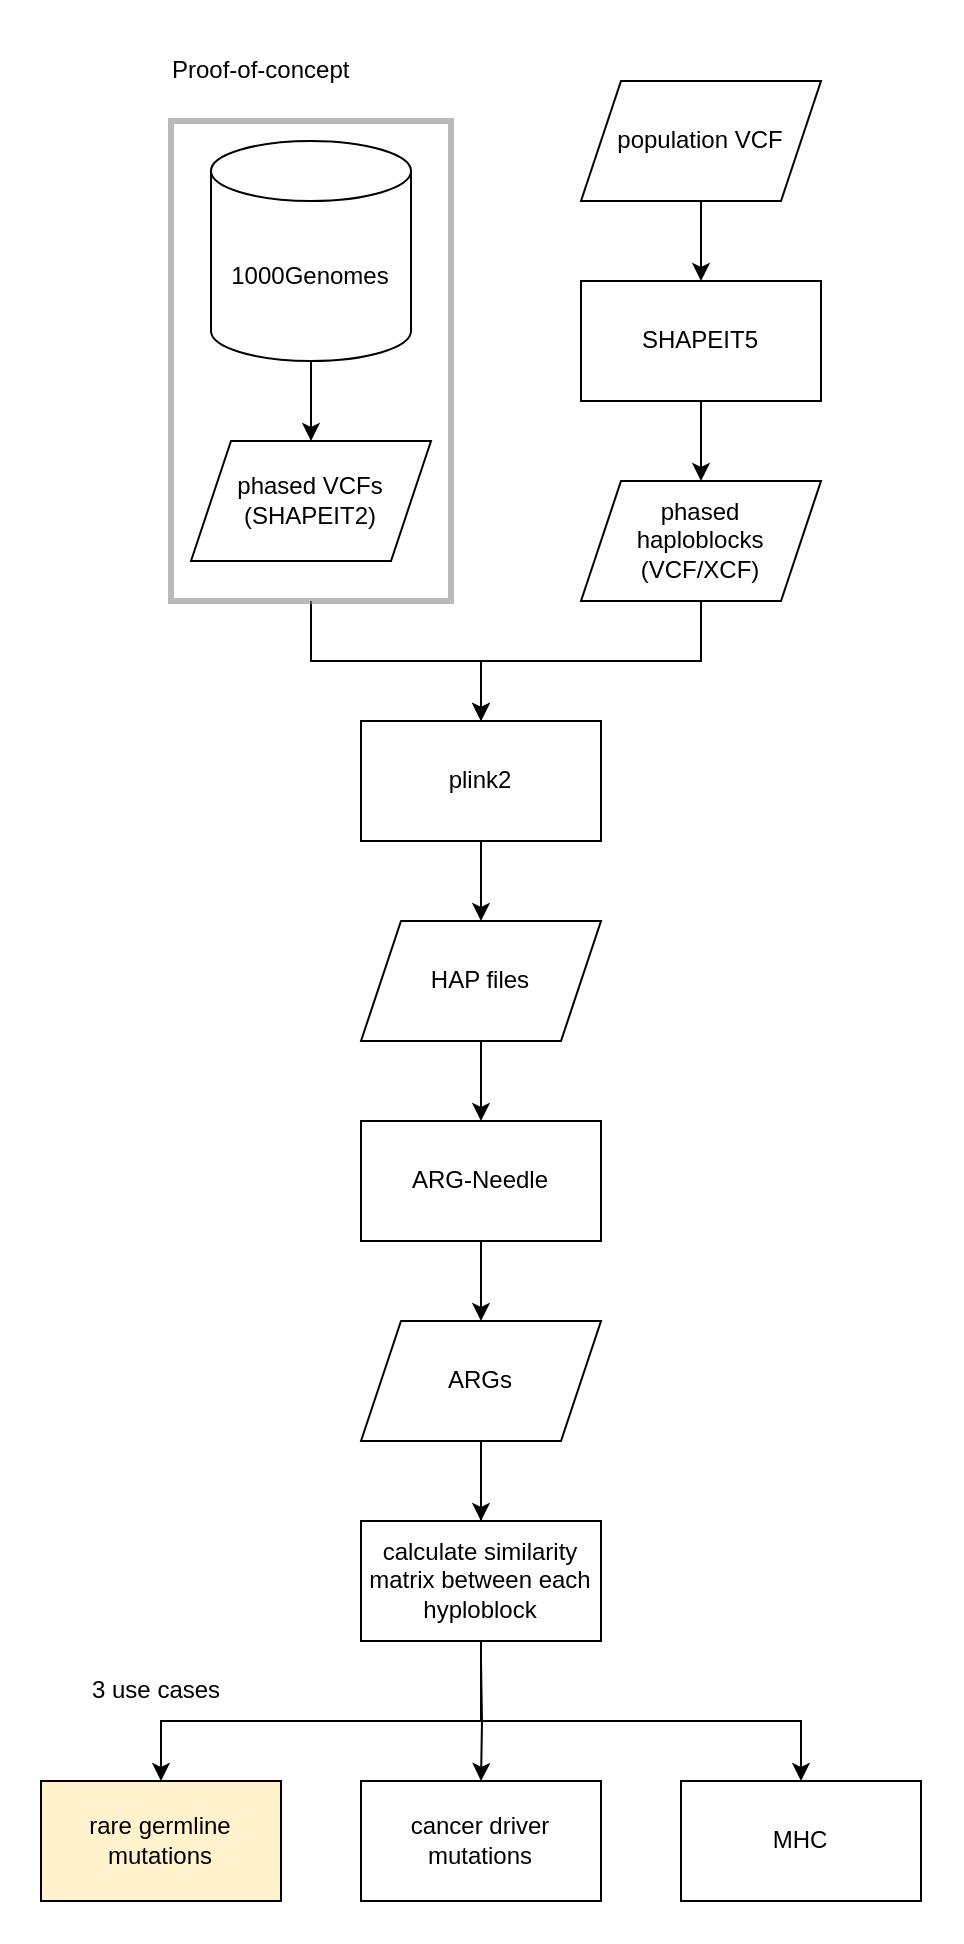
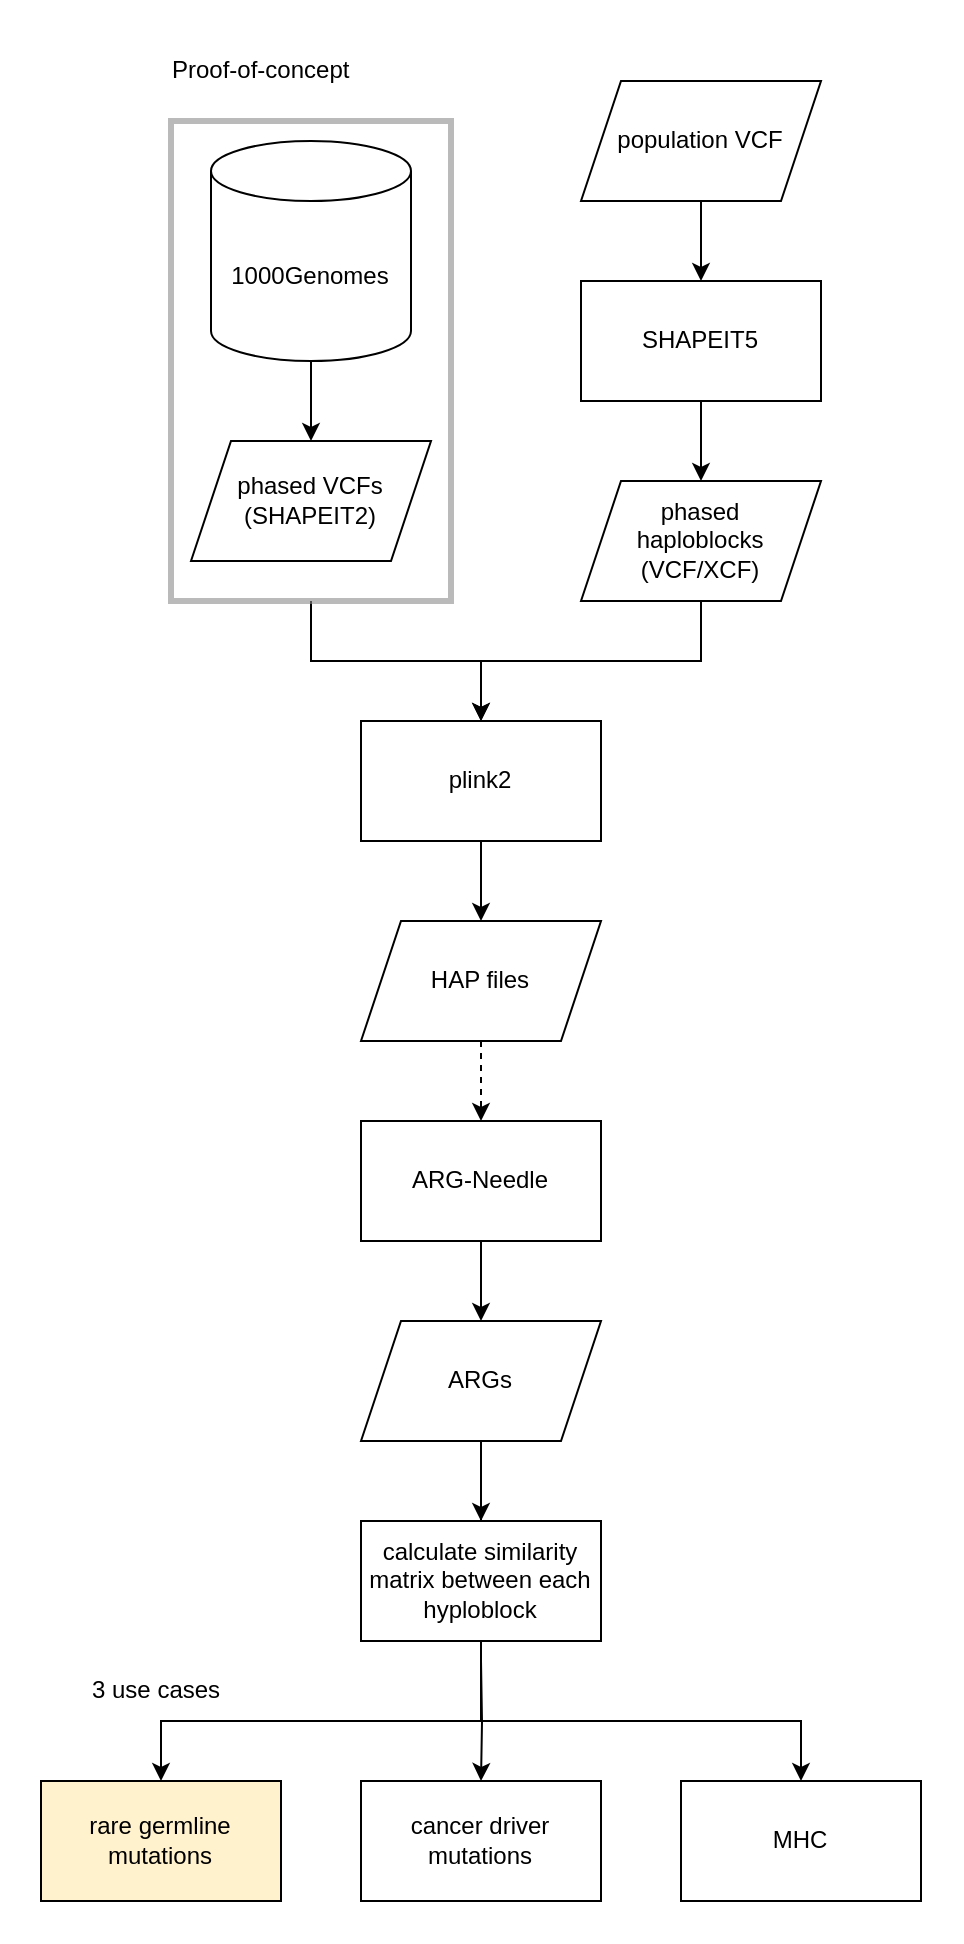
edge "HAP files" -> "ARG-Needle": style solid -> dashed
